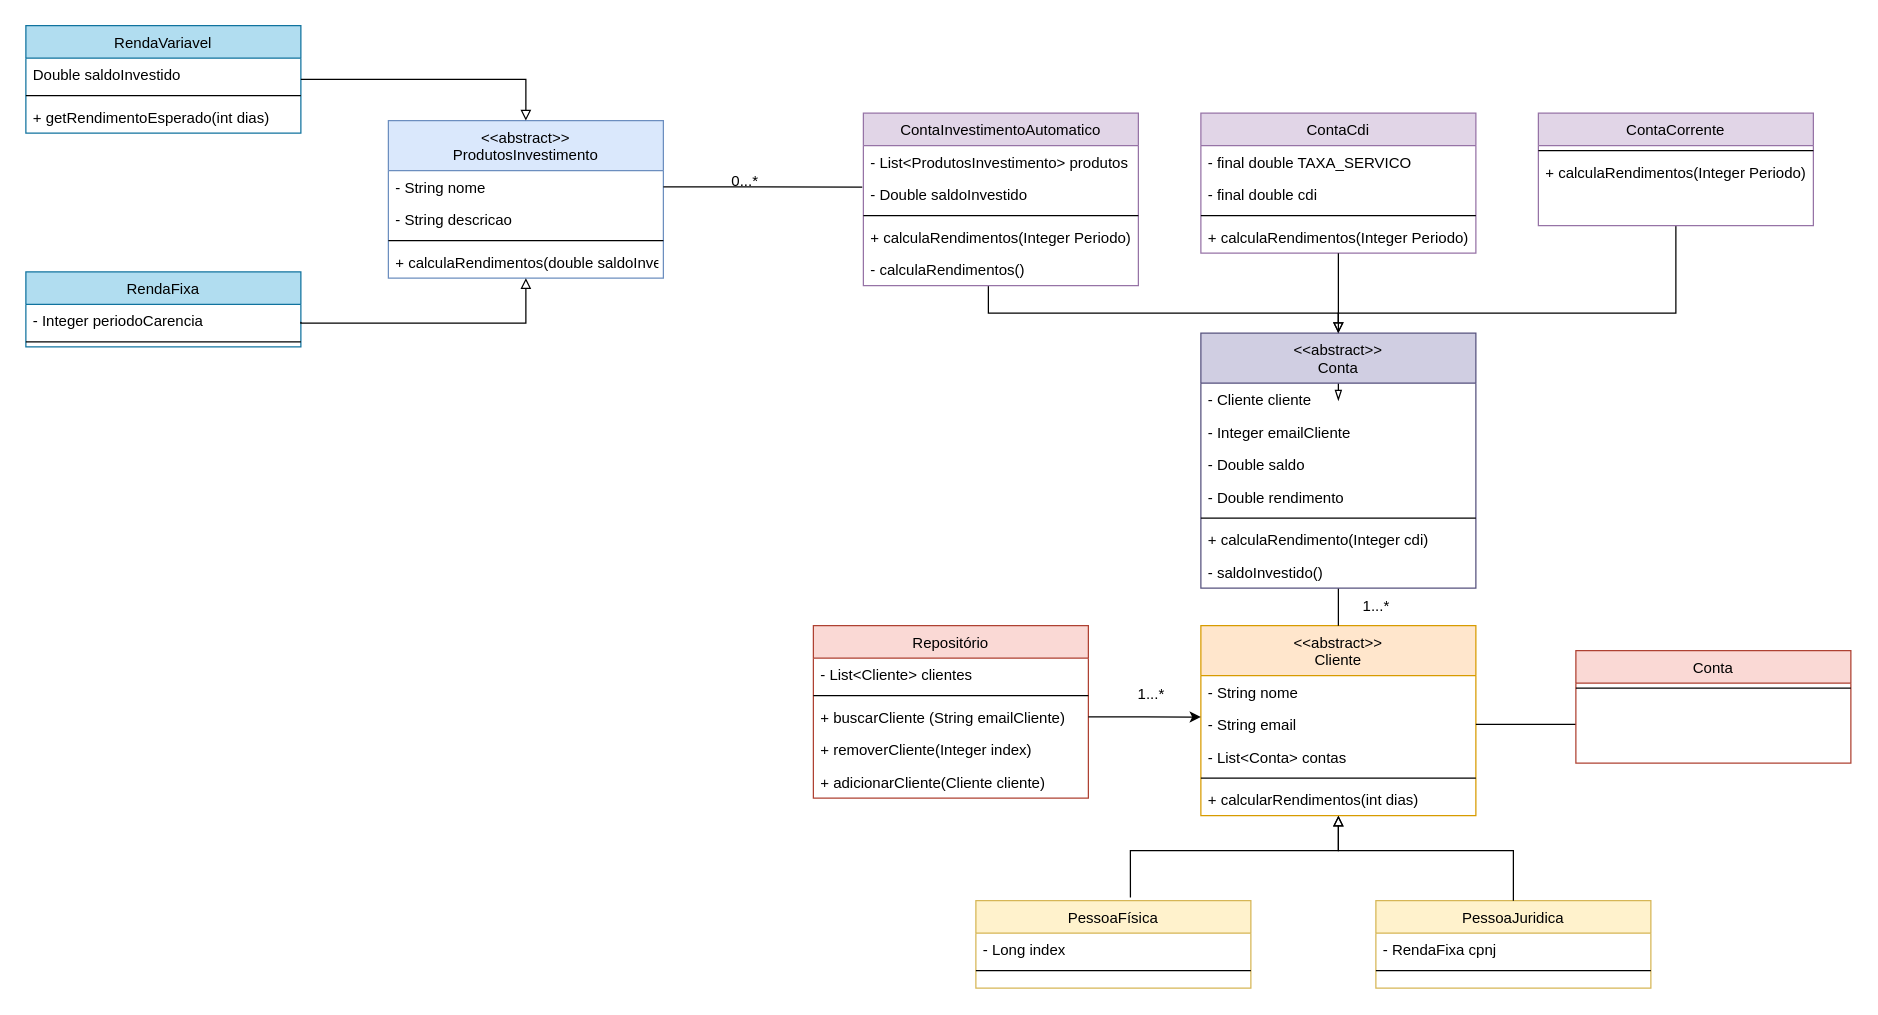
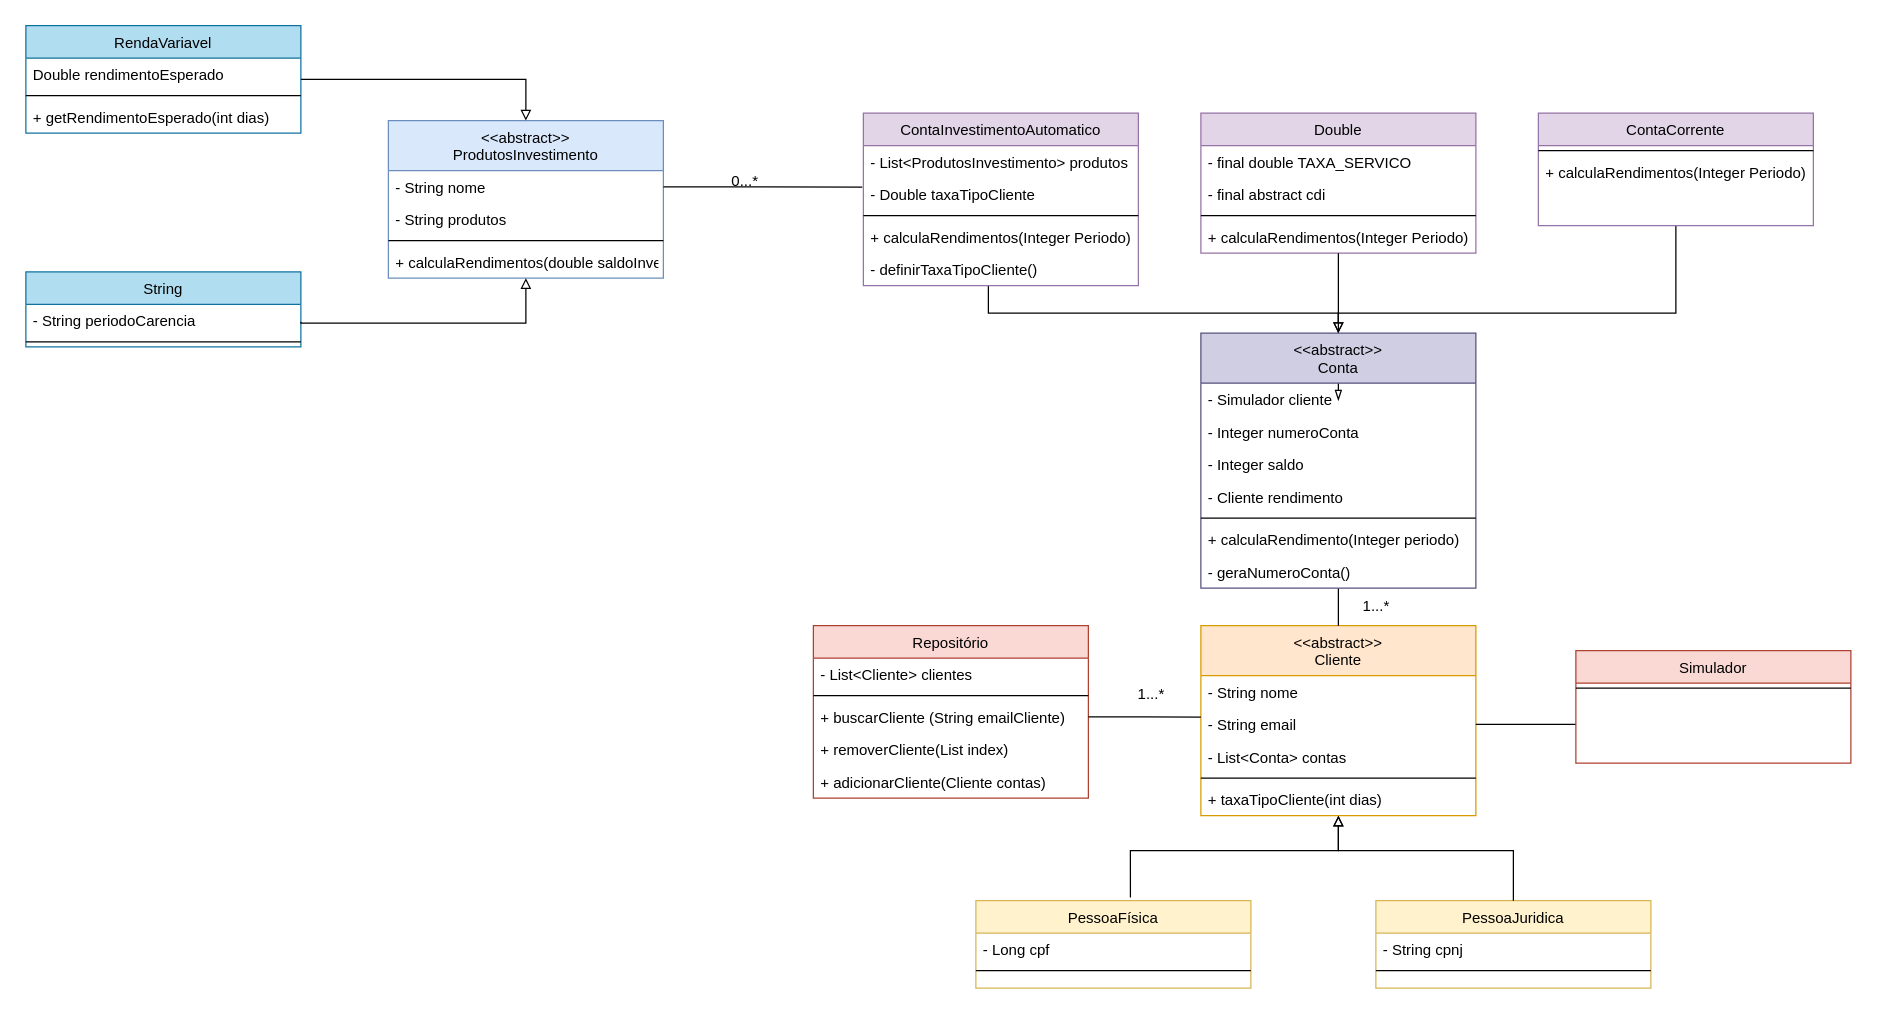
node "Double saldoInvestido": label "Double saldoInvestido" -> "Double rendimentoEsperado"
node "ContaCdi": label "ContaCdi" -> "Double"
node "- Double saldoInvestido": label "- Double saldoInvestido" -> "- Double taxaTipoCliente"
node "- final double cdi": label "- final double cdi" -> "- final abstract cdi"
node "- String descricao": label "- String descricao" -> "- String produtos"
node "- calculaRendimentos()": label "- calculaRendimentos()" -> "- definirTaxaTipoCliente()"
node "RendaFixa": label "RendaFixa" -> "String"
node "- Integer periodoCarencia": label "- Integer periodoCarencia" -> "- String periodoCarencia"
node "- Cliente cliente": label "- Cliente cliente" -> "- Simulador cliente"
node "- Integer emailCliente": label "- Integer emailCliente" -> "- Integer numeroConta"
node "- Double saldo": label "- Double saldo" -> "- Integer saldo"
node "- Double rendimento": label "- Double rendimento" -> "- Cliente rendimento"
node "+ calculaRendimento(Integer cdi)": label "+ calculaRendimento(Integer cdi)" -> "+ calculaRendimento(Integer periodo)"
node "- saldoInvestido()": label "- saldoInvestido()" -> "- geraNumeroConta()"
node "Conta": label "Conta" -> "Simulador"
edge "+ buscarCliente (String emailCliente)" -> "- String email": arrowhead classic -> none
node "+ removerCliente(Integer index)": label "+ removerCliente(Integer index)" -> "+ removerCliente(List index)"
node "+ adicionarCliente(Cliente cliente)": label "+ adicionarCliente(Cliente cliente)" -> "+ adicionarCliente(Cliente contas)"
node "+ calcularRendimentos(int dias)": label "+ calcularRendimentos(int dias)" -> "+ taxaTipoCliente(int dias)"
node "- Long index": label "- Long index" -> "- Long cpf"
node "- RendaFixa cpnj": label "- RendaFixa cpnj" -> "- String cpnj"
